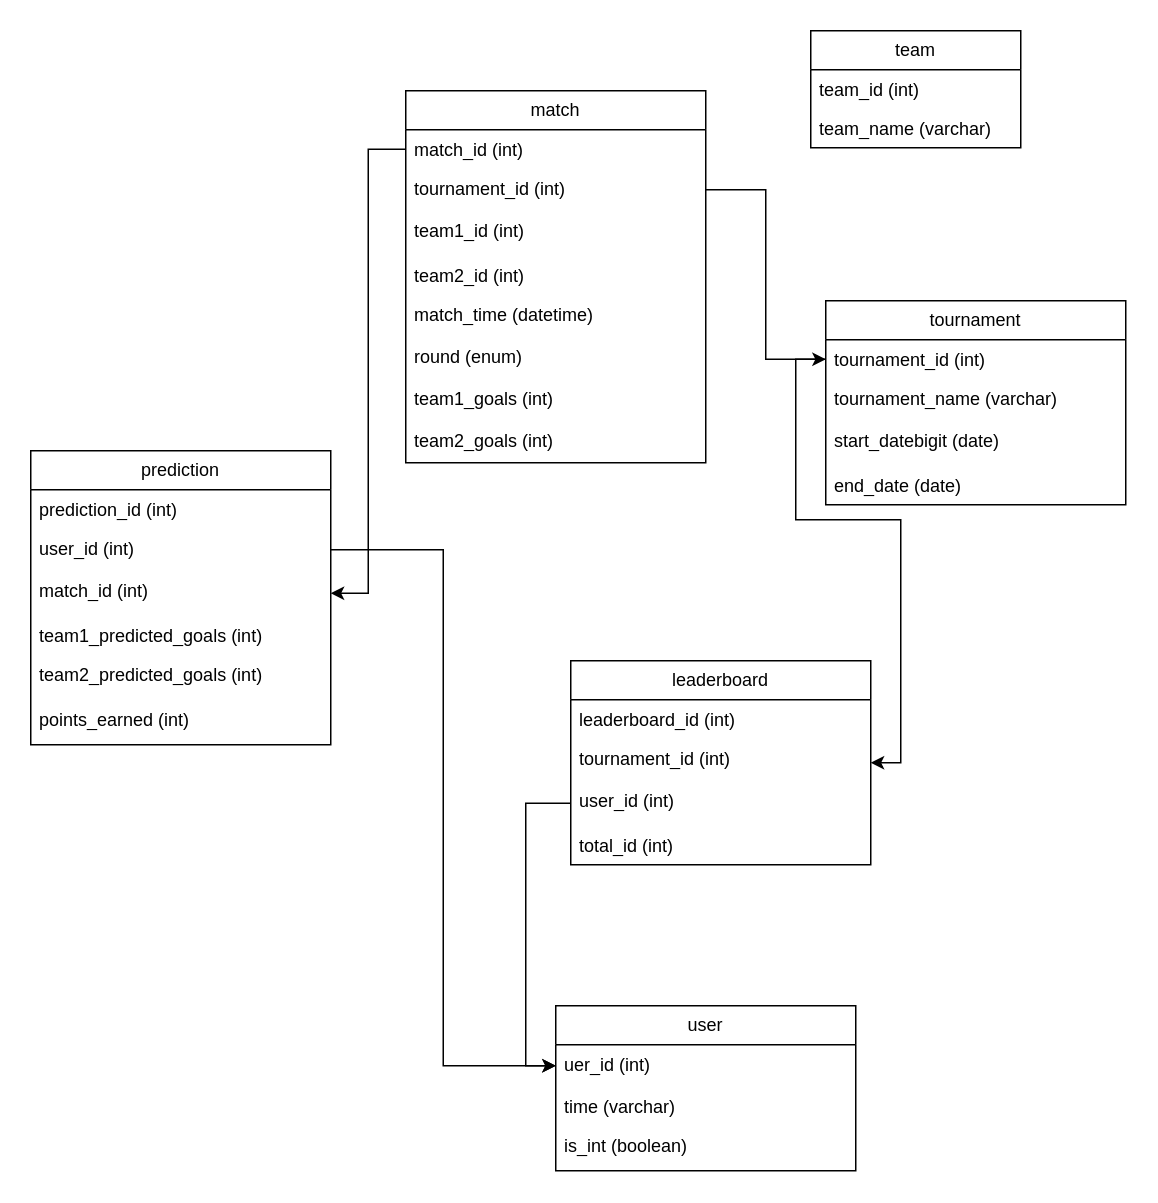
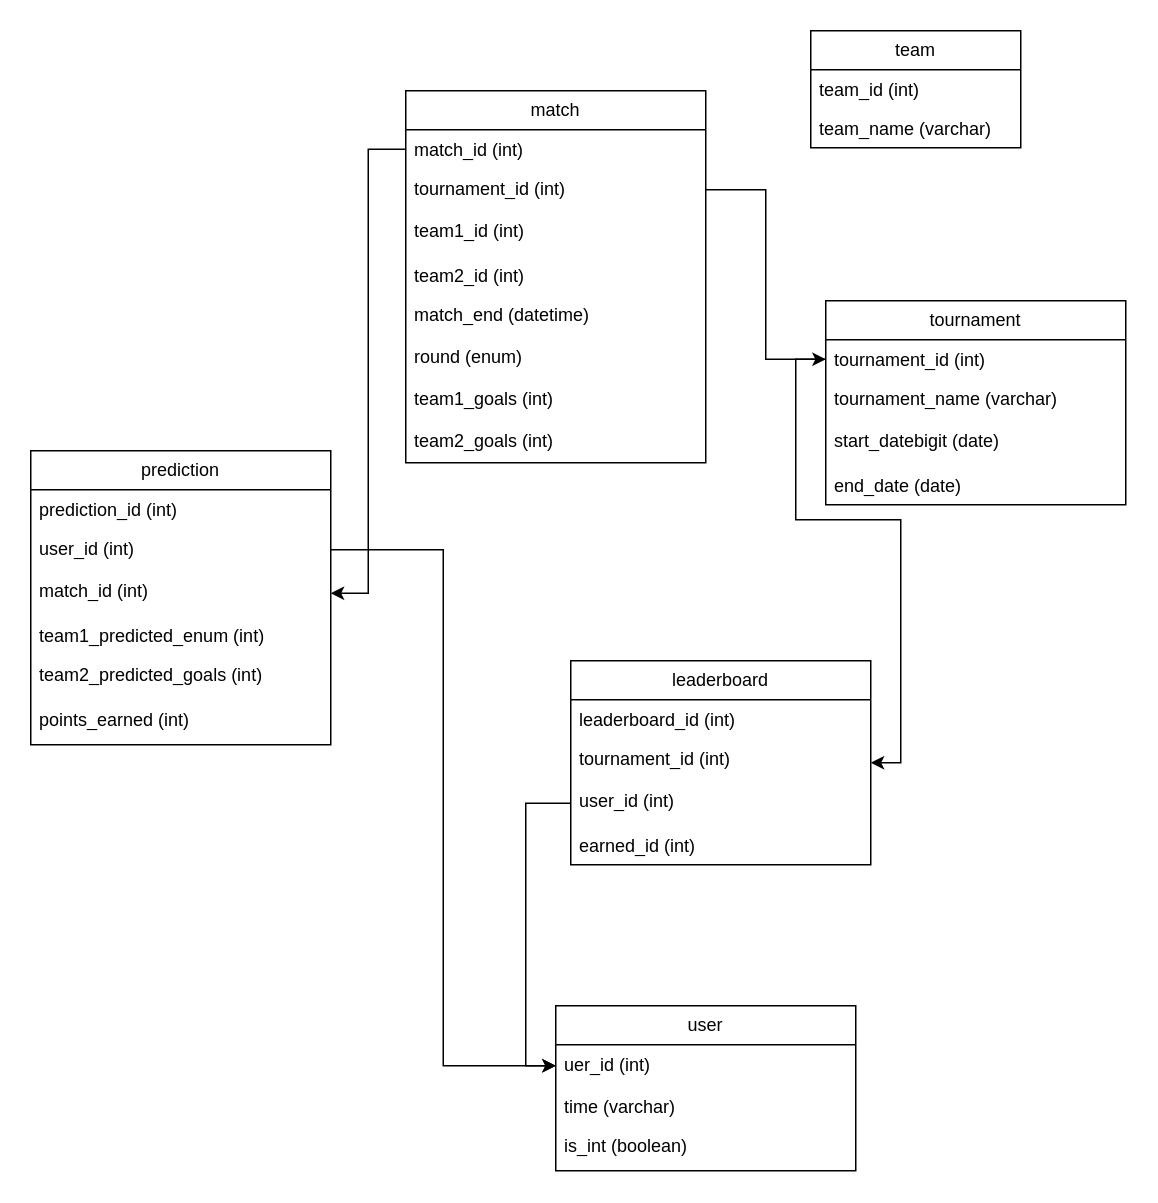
node "match_time (datetime)": label "match_time (datetime)" -> "match_end (datetime)"
node "team1_predicted_goals (int)": label "team1_predicted_goals (int)" -> "team1_predicted_enum (int)"
node "total_id (int)": label "total_id (int)" -> "earned_id (int)"
